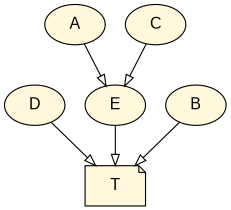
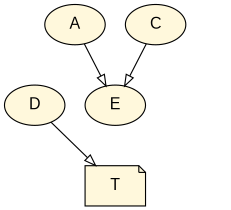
node "B": removed
edge "E" -> "T": removed
